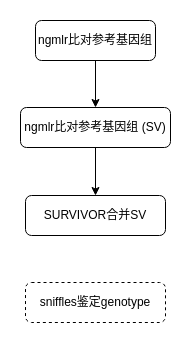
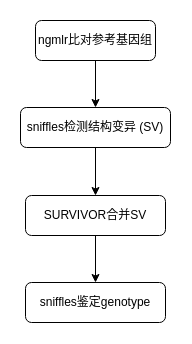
node "ngmlr比对参考基因组 (SV)": label "ngmlr比对参考基因组 (SV)" -> "sniffles检测结构变异 (SV)"
edge "SURVIVOR合并SV" -> "sniffles鉴定genotype": added
node "sniffles鉴定genotype": style dashed -> solid
